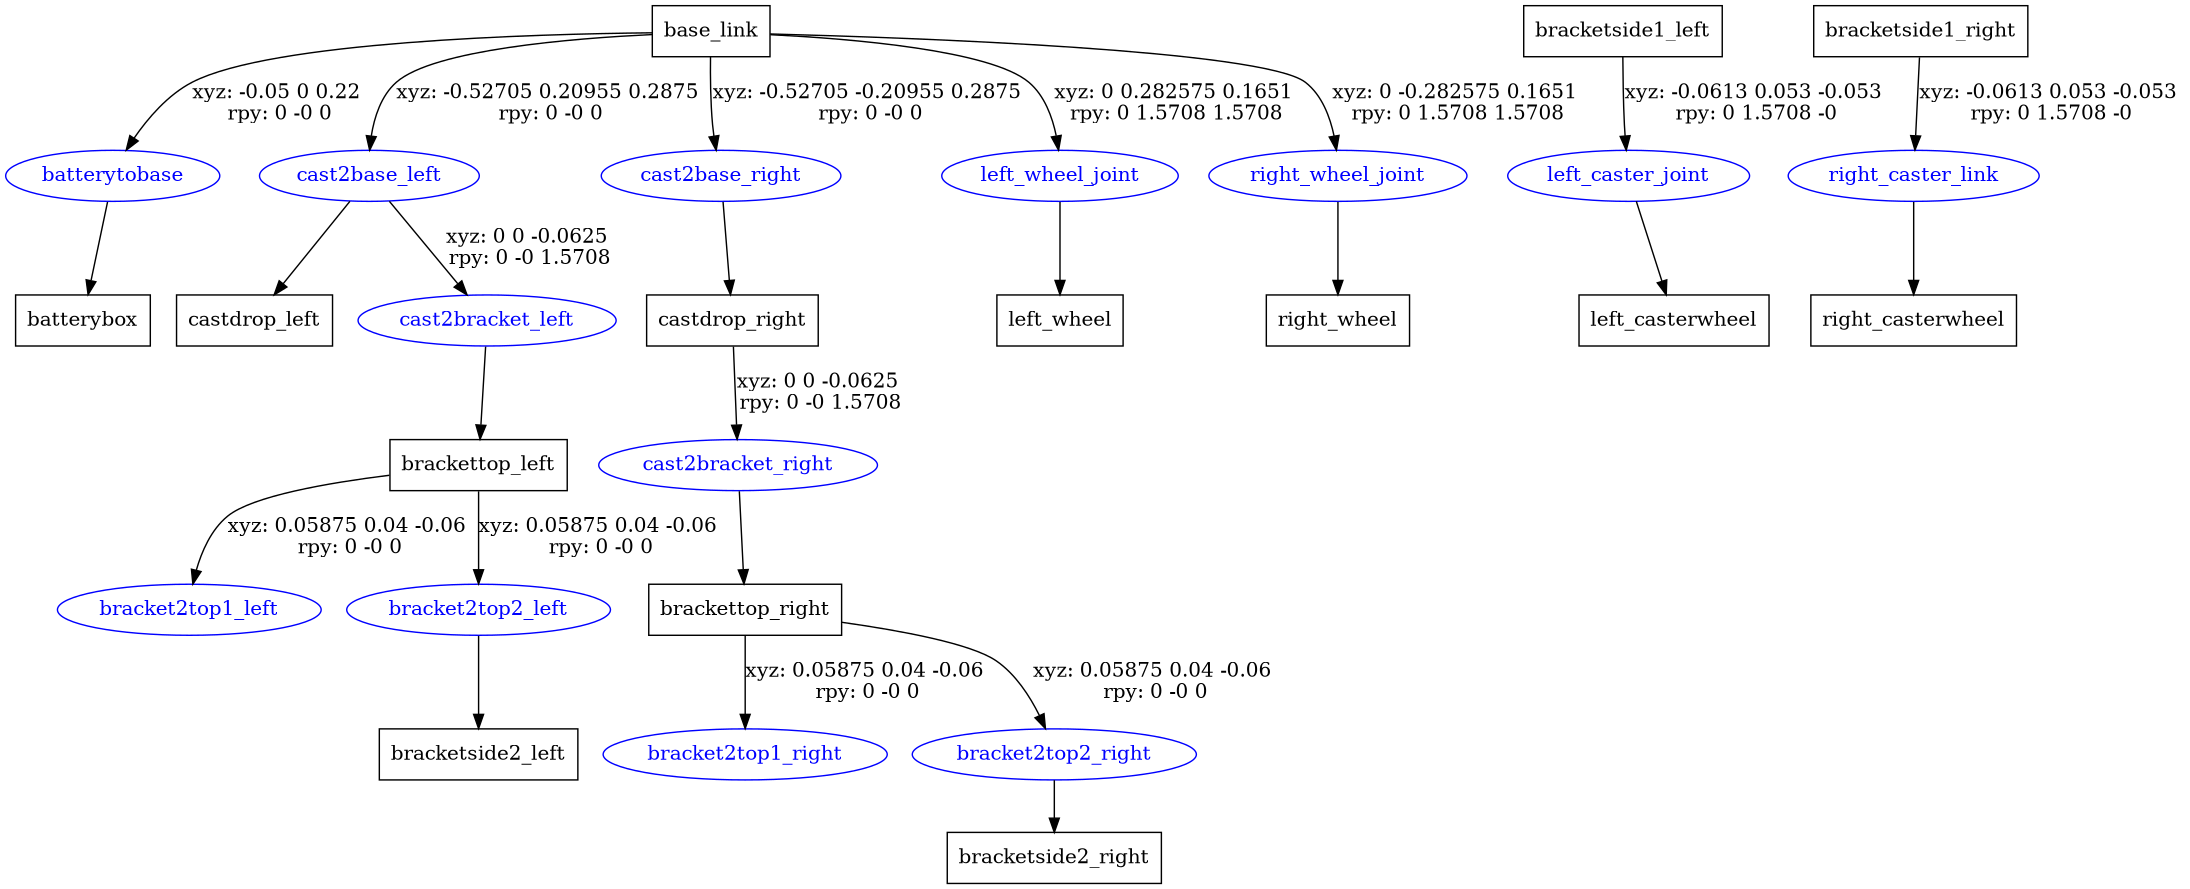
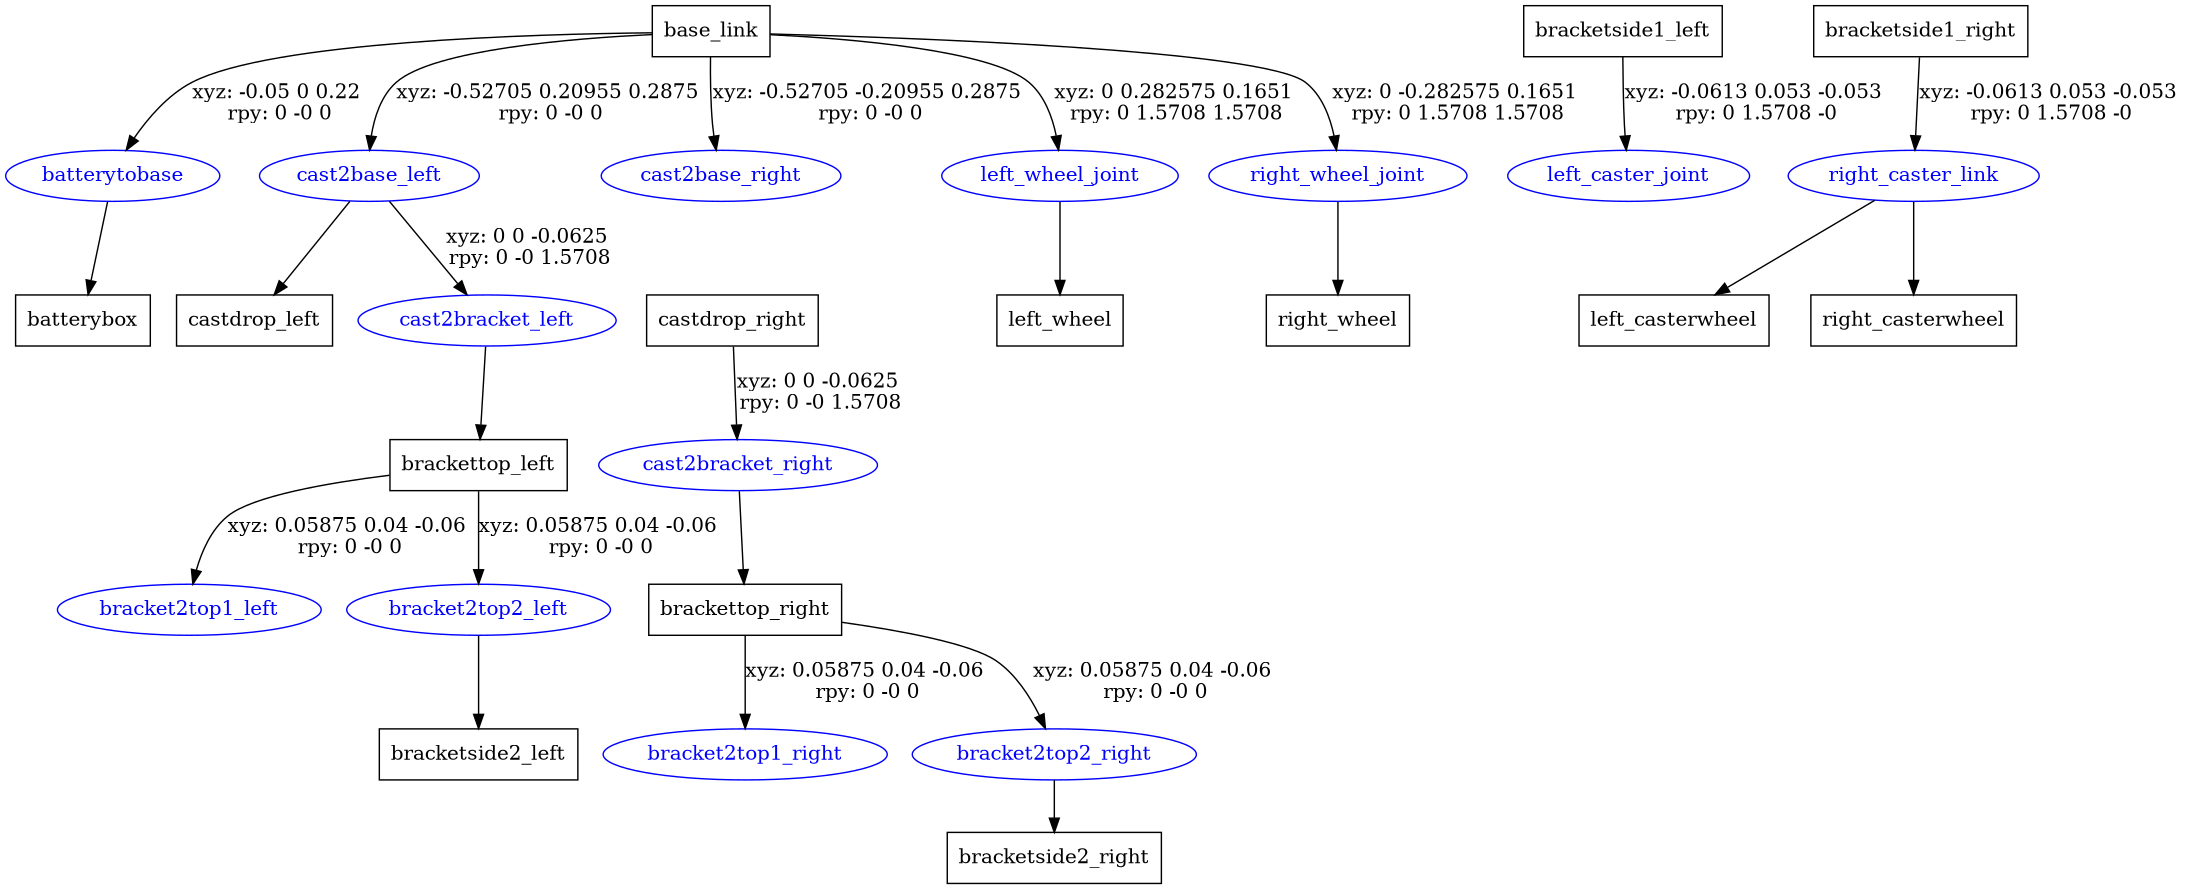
edge "cast2base_right" -> "castdrop_right": removed
edge "left_caster_joint" -> "left_casterwheel": now "right_caster_link" -> "left_casterwheel"
